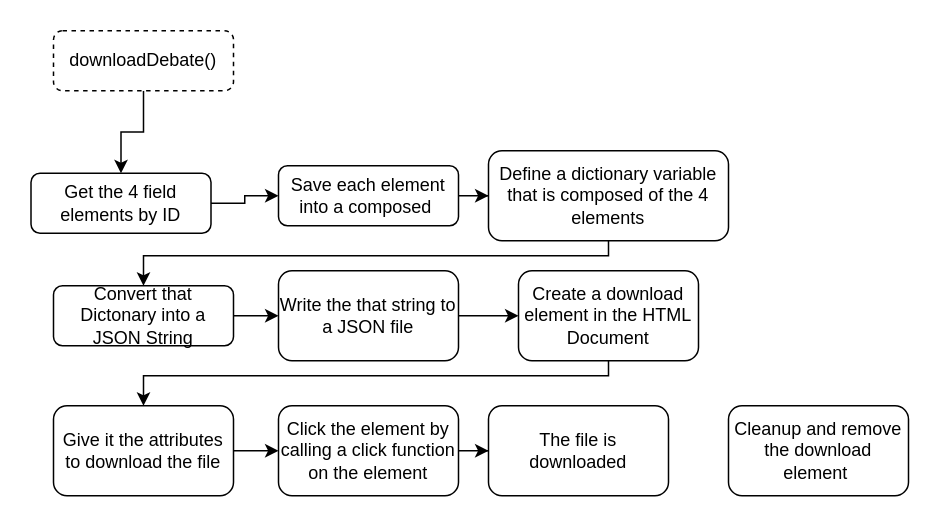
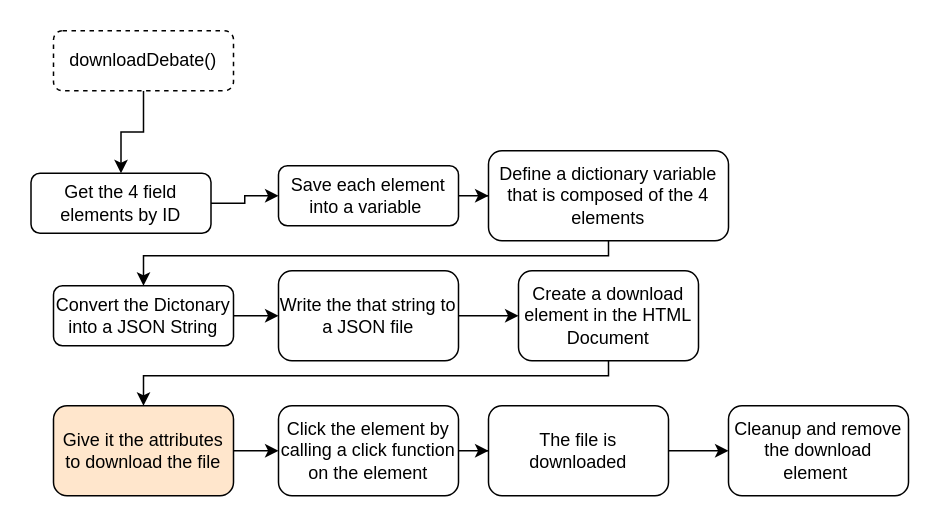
node "Save each element into a composed": label "Save each element into a composed" -> "Save each element into a variable"
node "Convert that Dictonary into a JSON String": label "Convert that Dictonary into a JSON String" -> "Convert the Dictonary into a JSON String"
node "Give it the attributes to download the file": fillcolor #ffffff -> #ffe6cc
edge "The file is downloaded" -> "Cleanup and remove the download element": added
